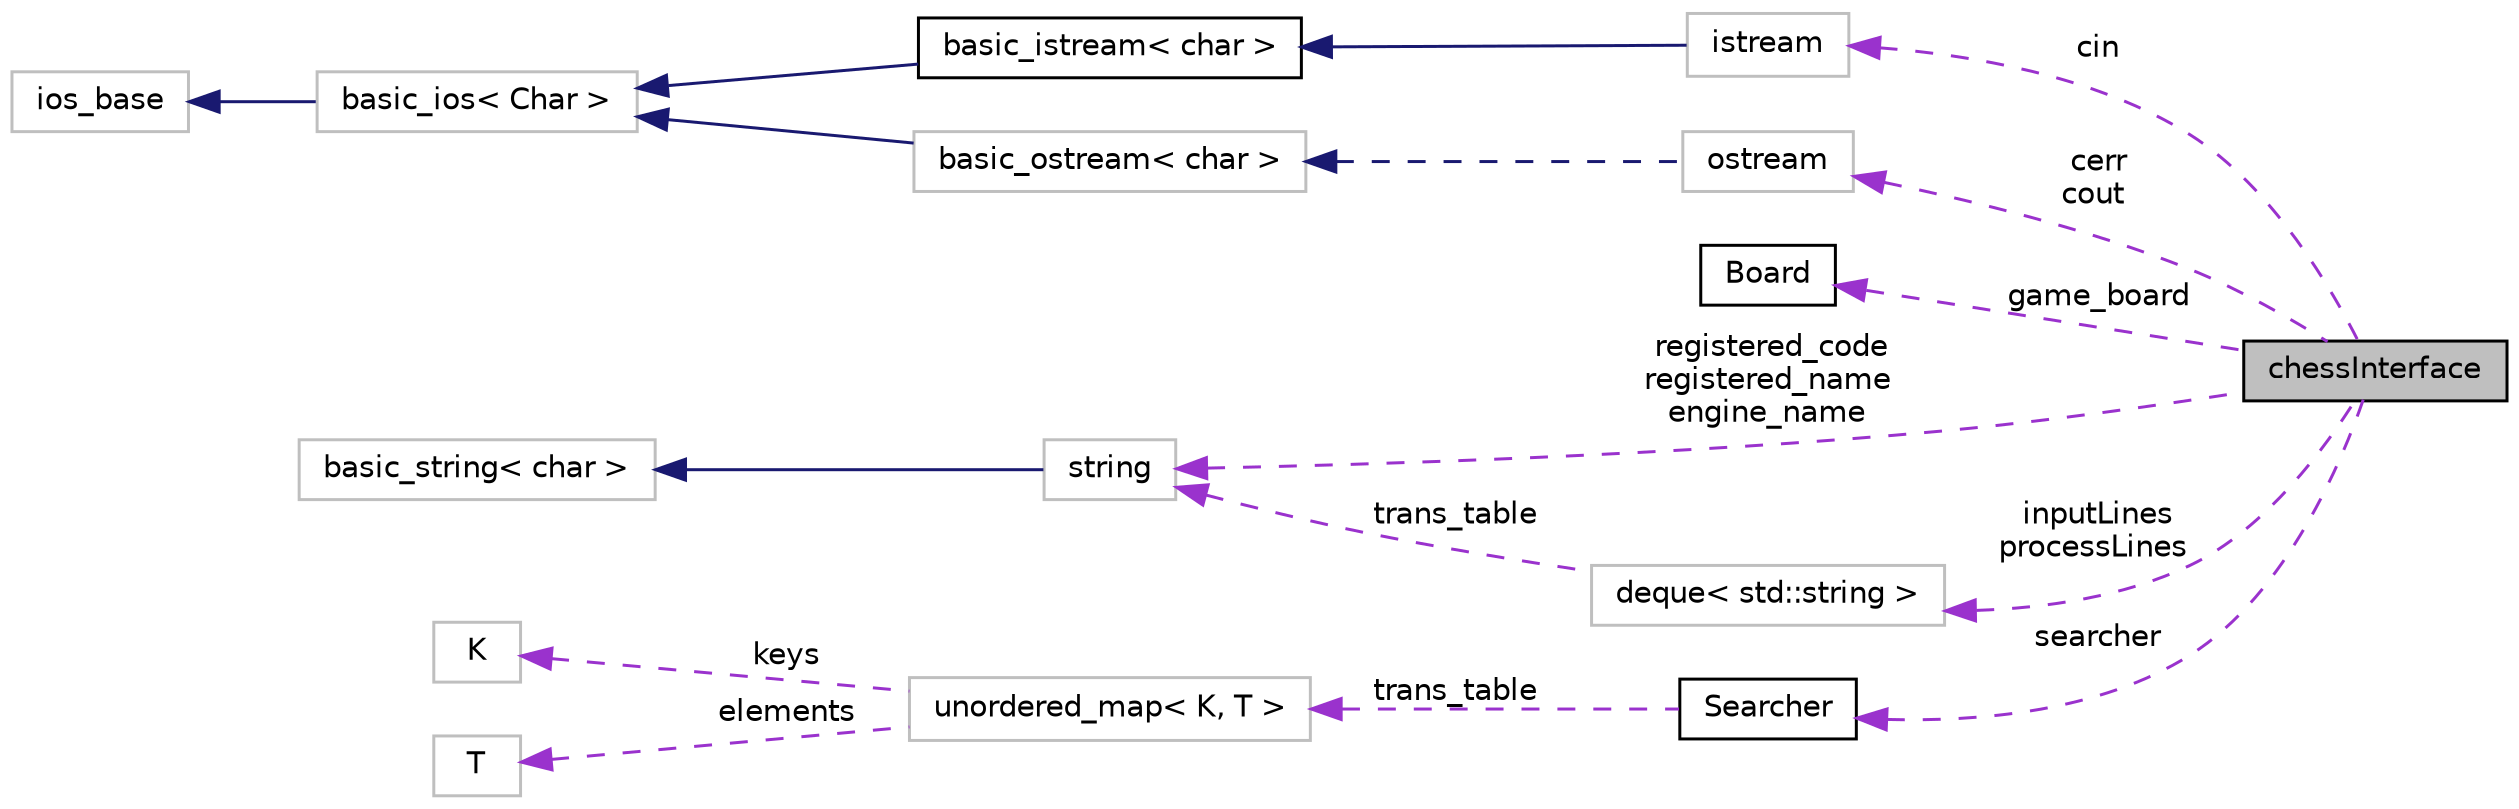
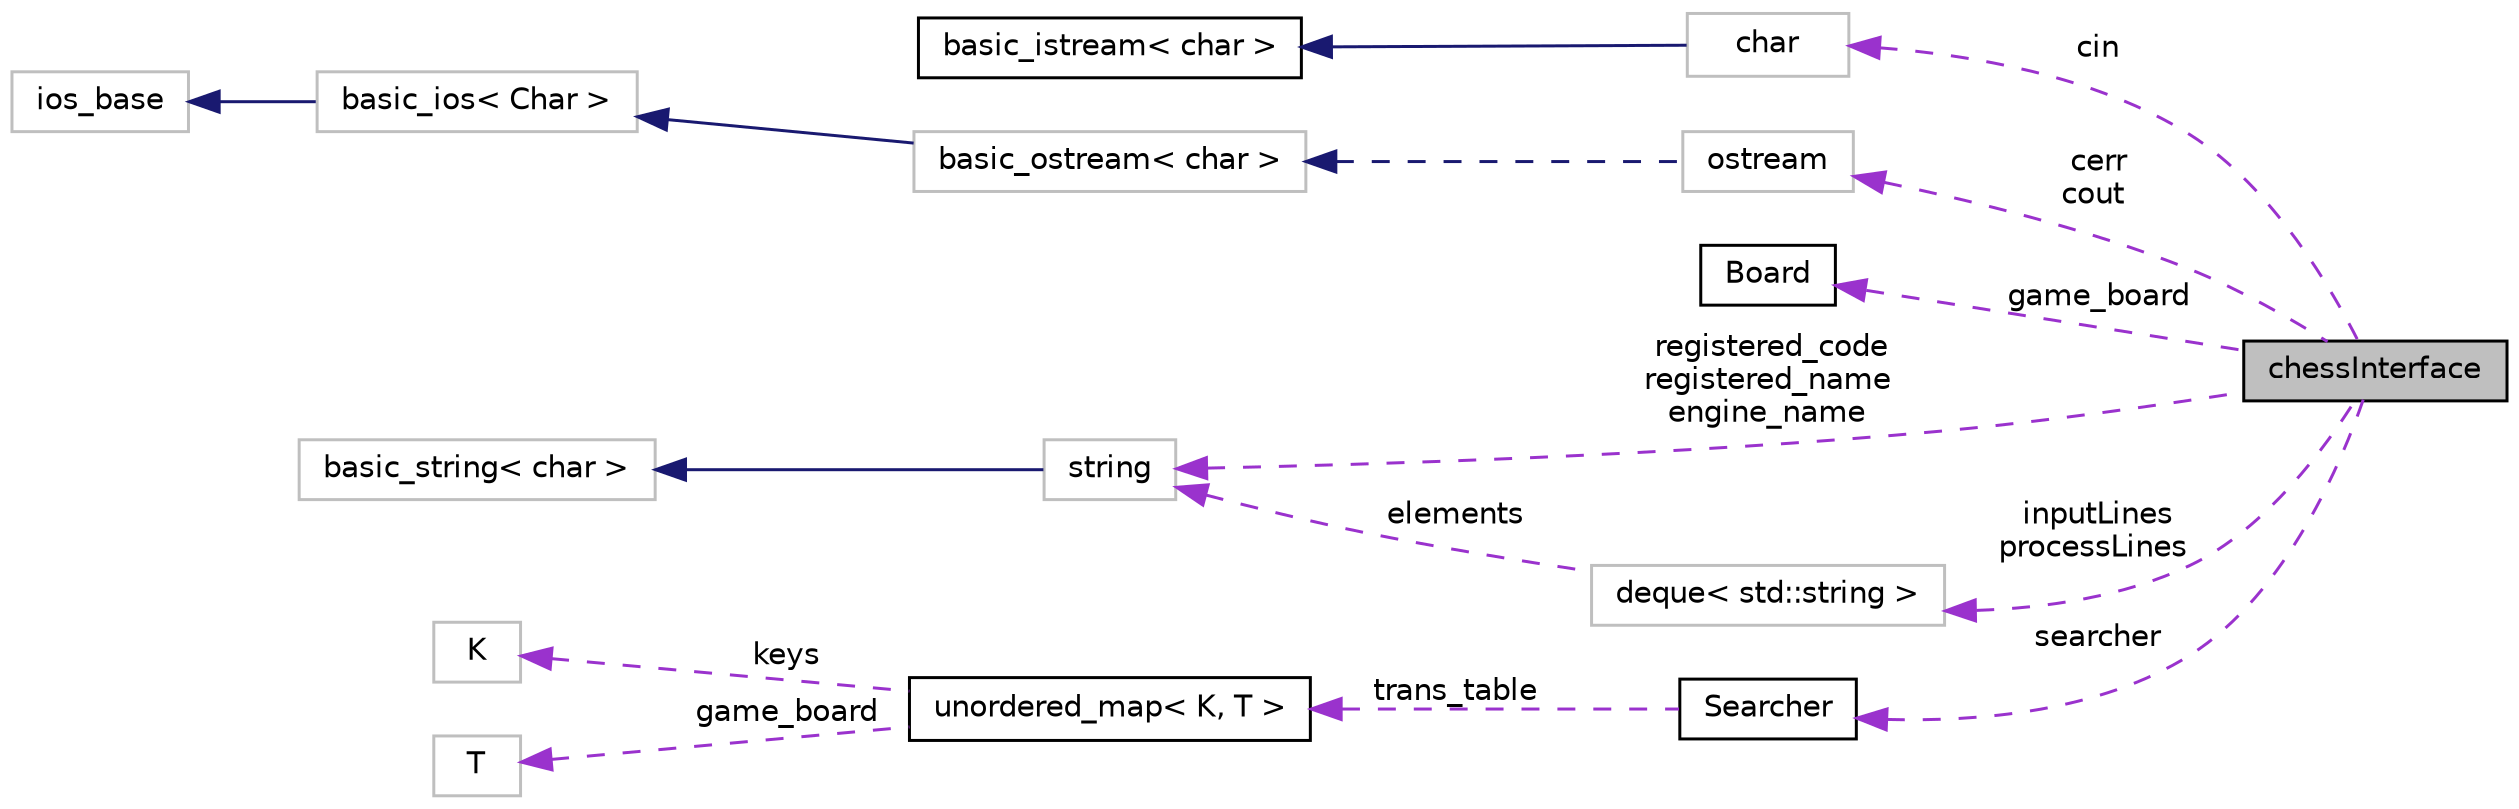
node "istream": label "istream" -> "char"
edge "basic_istream< char >" -> "basic_ios< Char >": removed
edge "deque< std::string >" -> "string": label " trans_table" -> " elements"
node "unordered_map< K, T >": color grey75 -> black
edge "unordered_map< K, T >" -> "T": label " elements" -> " game_board"
